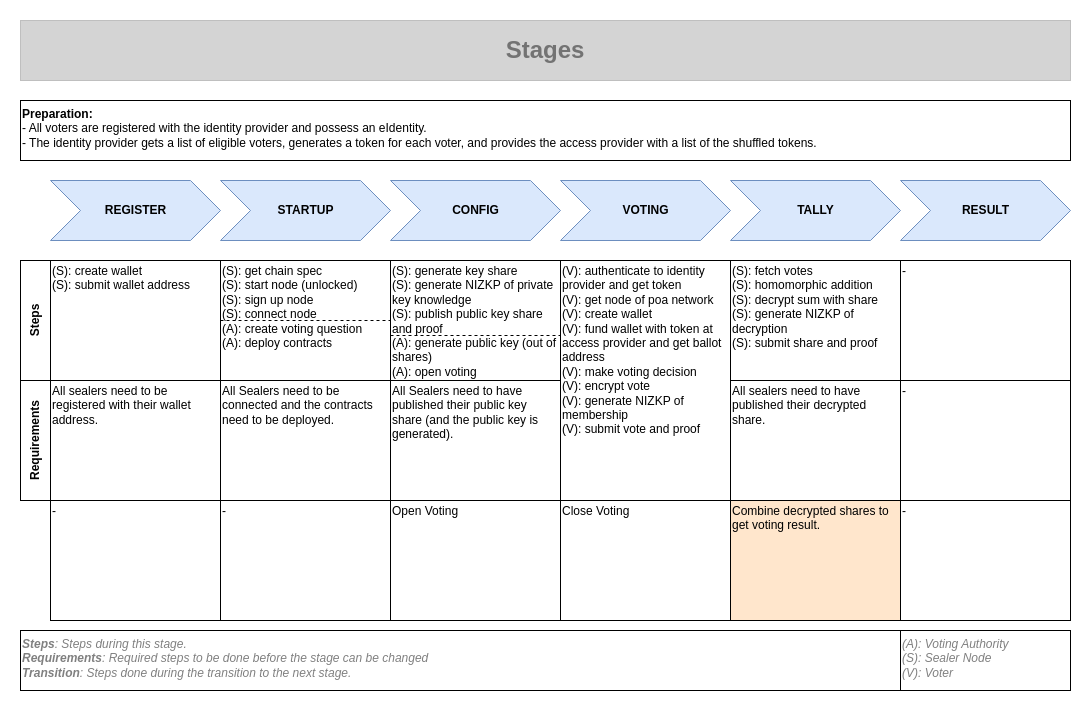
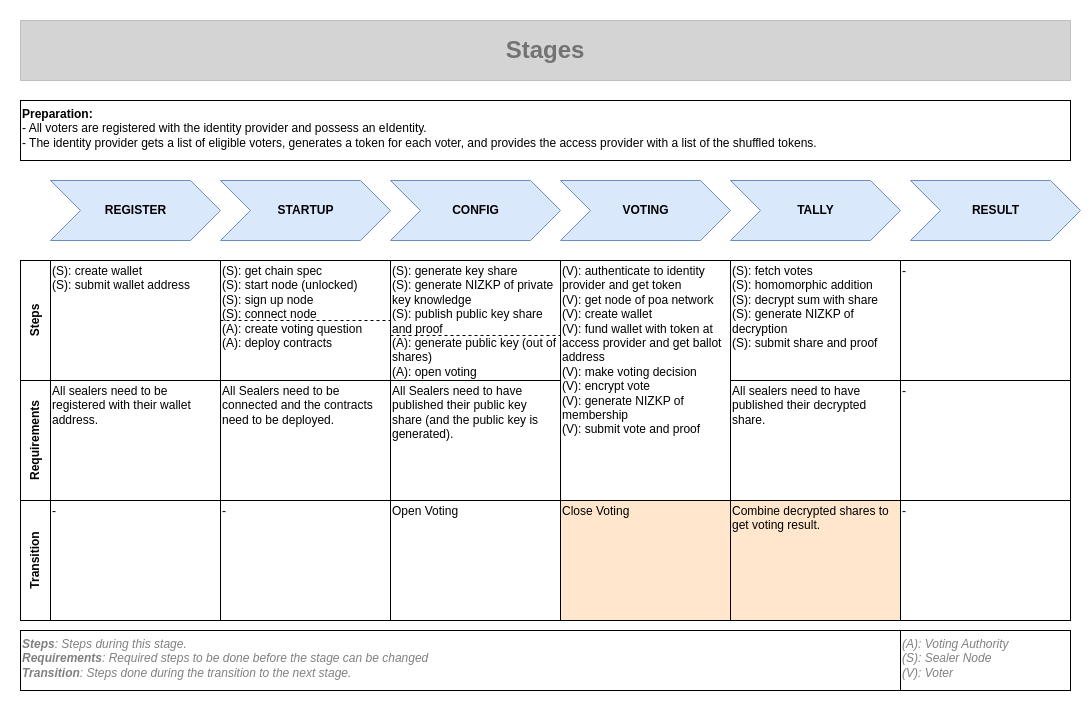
node "RESULT": moved (986, 211) -> (996, 211)
node "Transition": added
node "Close Voting": fillcolor #ffffff -> #ffe6cc
